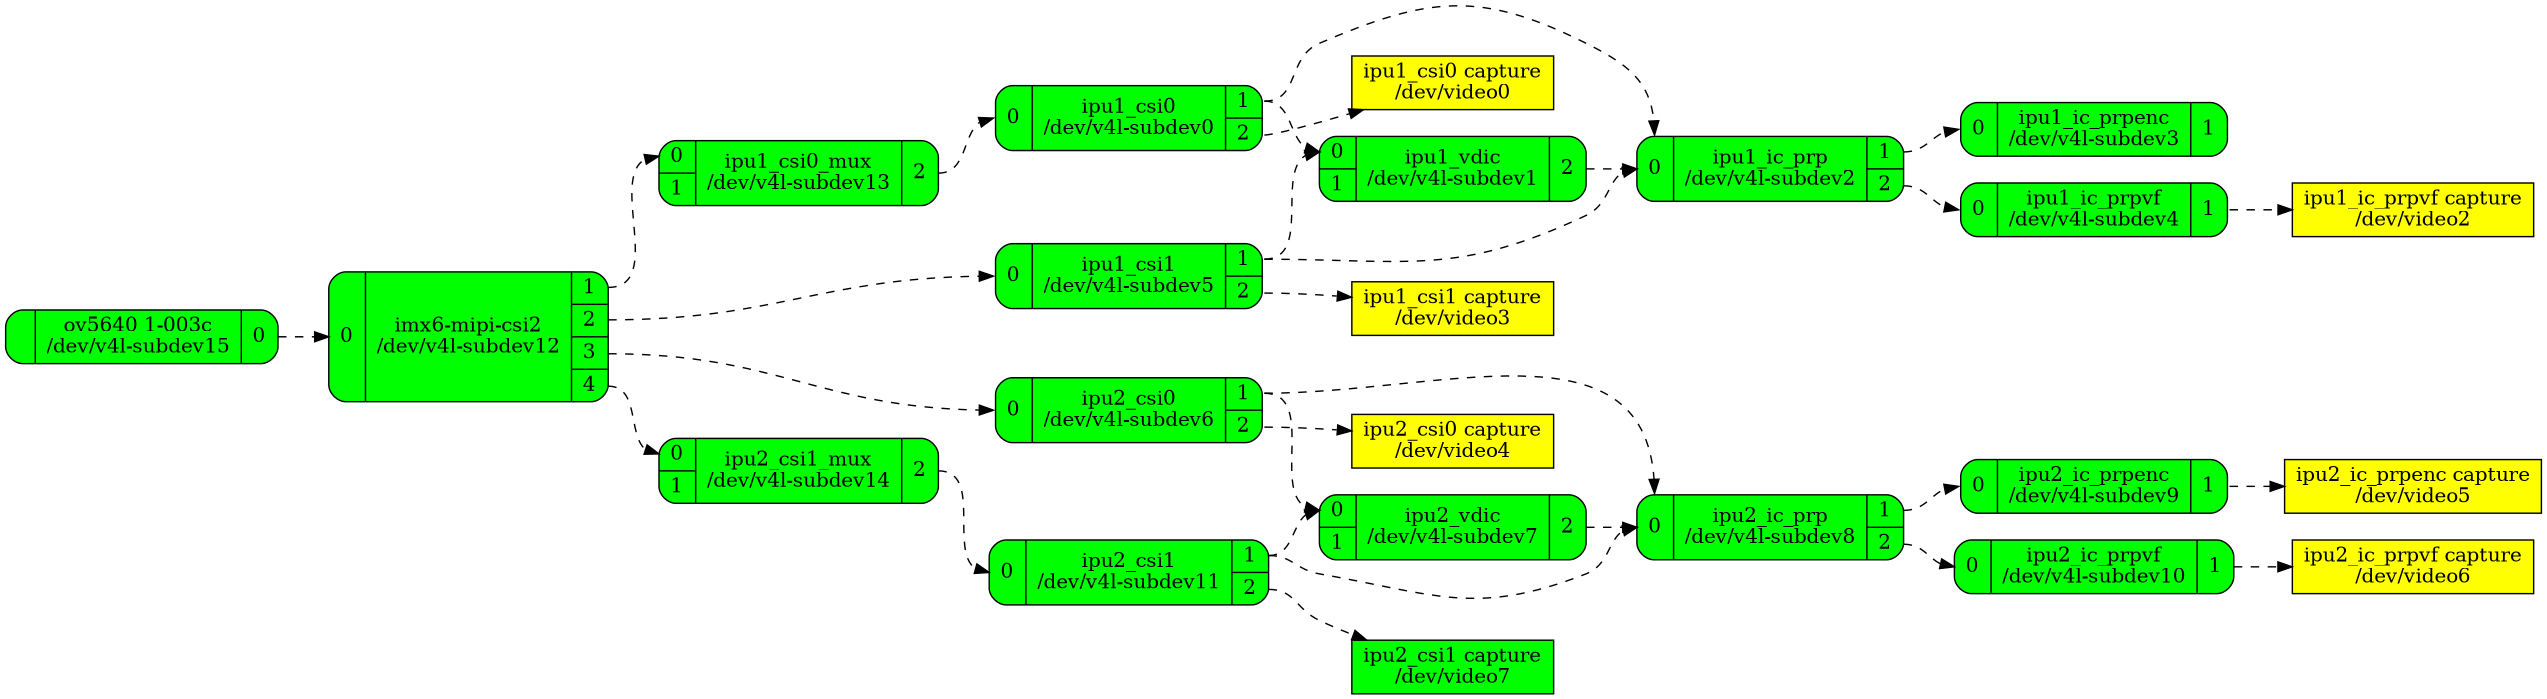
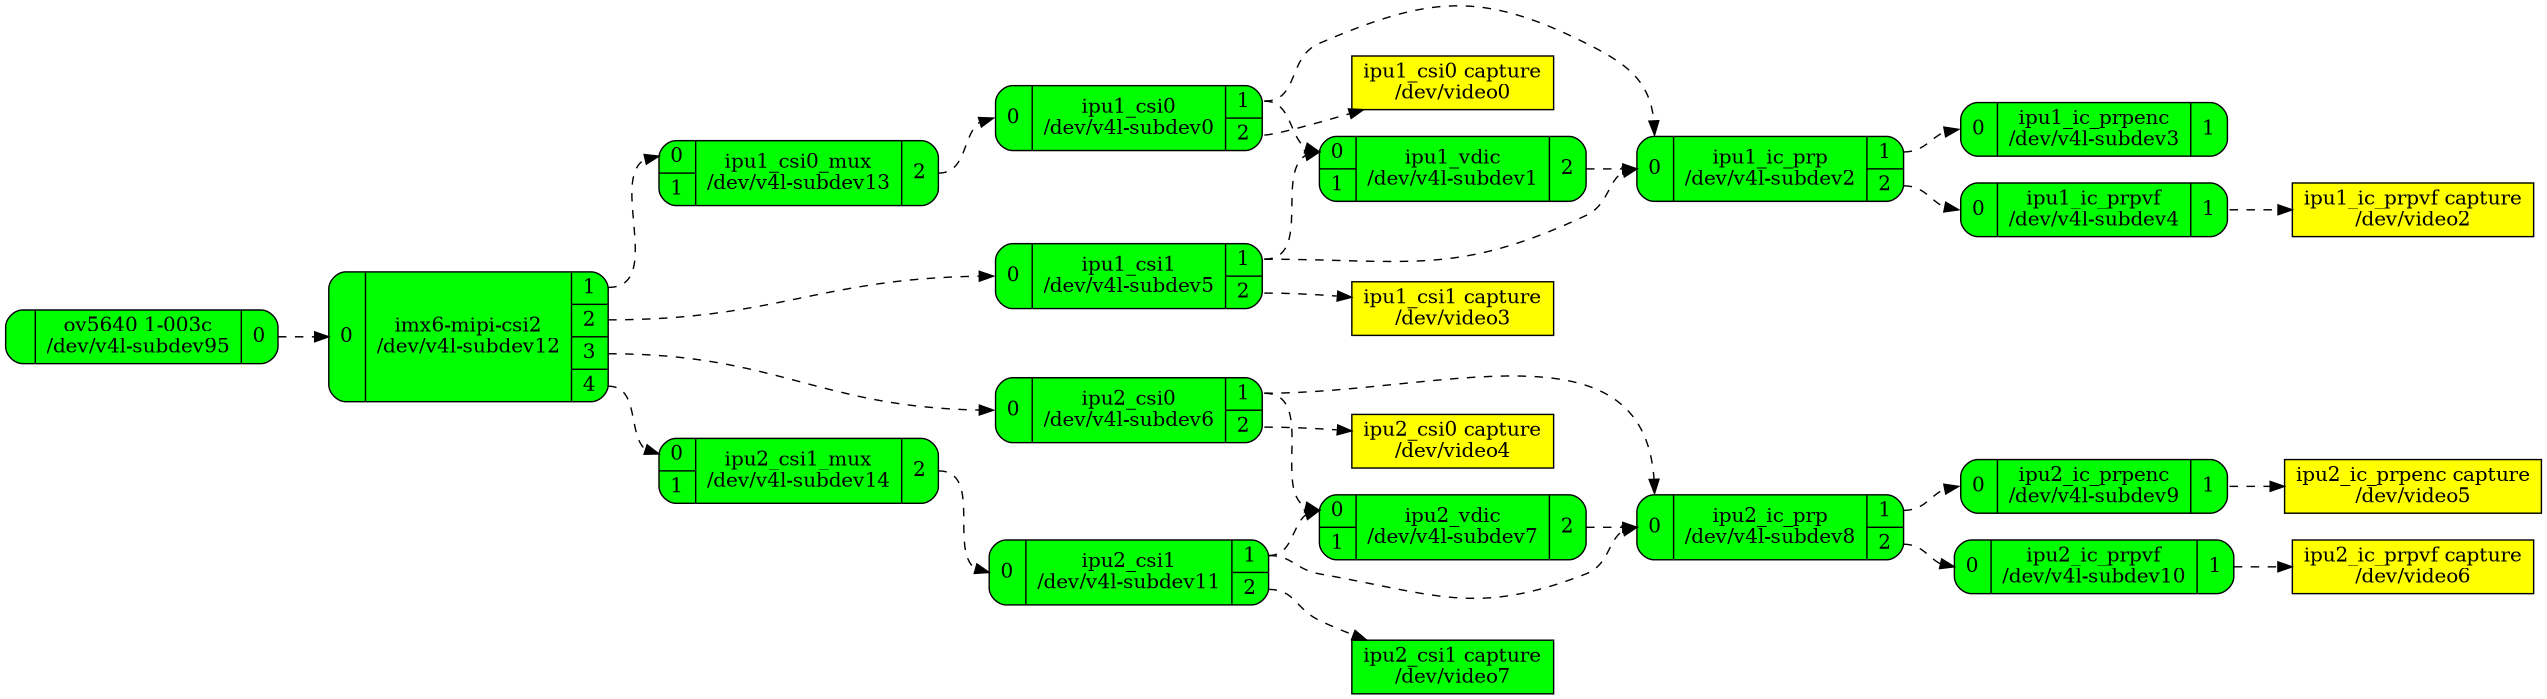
node "ov5640 1-003c": text "/dev/v4l-subdev15" -> "/dev/v4l-subdev95"
